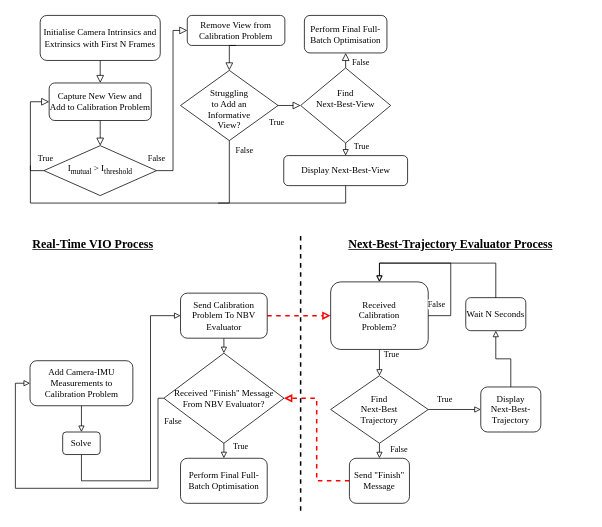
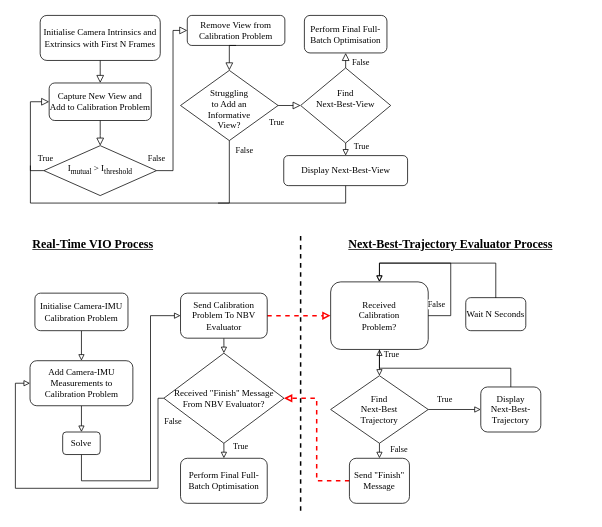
node "Initialise Camera-IMU Calibration Problem": added
edge "Initialise Camera-IMU Calibration Problem" -> "Add Camera-IMU Measurements to Calibration Problem": added
edge "Display Next-Best-Trajectory" -> "Wait N Seconds": now "Display Next-Best-Trajectory" -> "Received Calibration Problem?"
